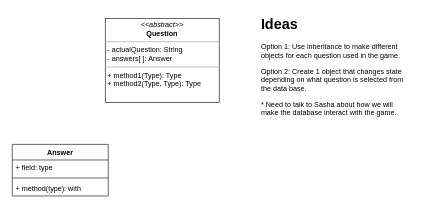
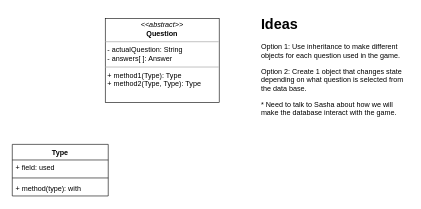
node "Answer": label "Answer" -> "Type"
node "+ field: type": label "+ field: type" -> "+ field: used"
